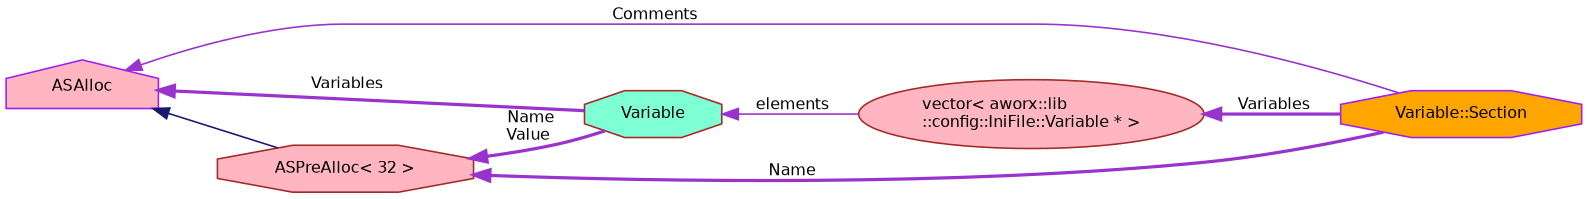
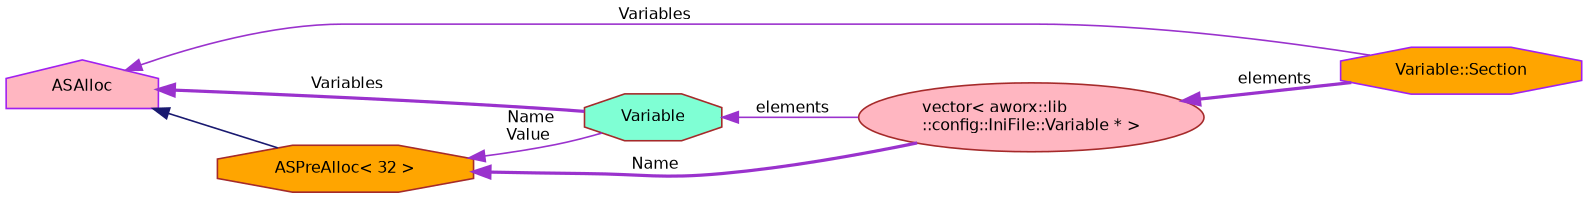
edge "Variable::Section" -> "ASAlloc": label " Comments" -> " Variables"
edge "Variable::Section" -> "vector< aworx::lib ::config::IniFile::Variable * >": label " Variables" -> " elements"
edge "Variable" -> "ASPreAlloc< 32 >": style bold -> solid
node "ASPreAlloc< 32 >": fillcolor lightpink -> orange
edge "Variable::Section" -> "ASPreAlloc< 32 >": now "vector< aworx::lib ::config::IniFile::Variable * >" -> "ASPreAlloc< 32 >"
